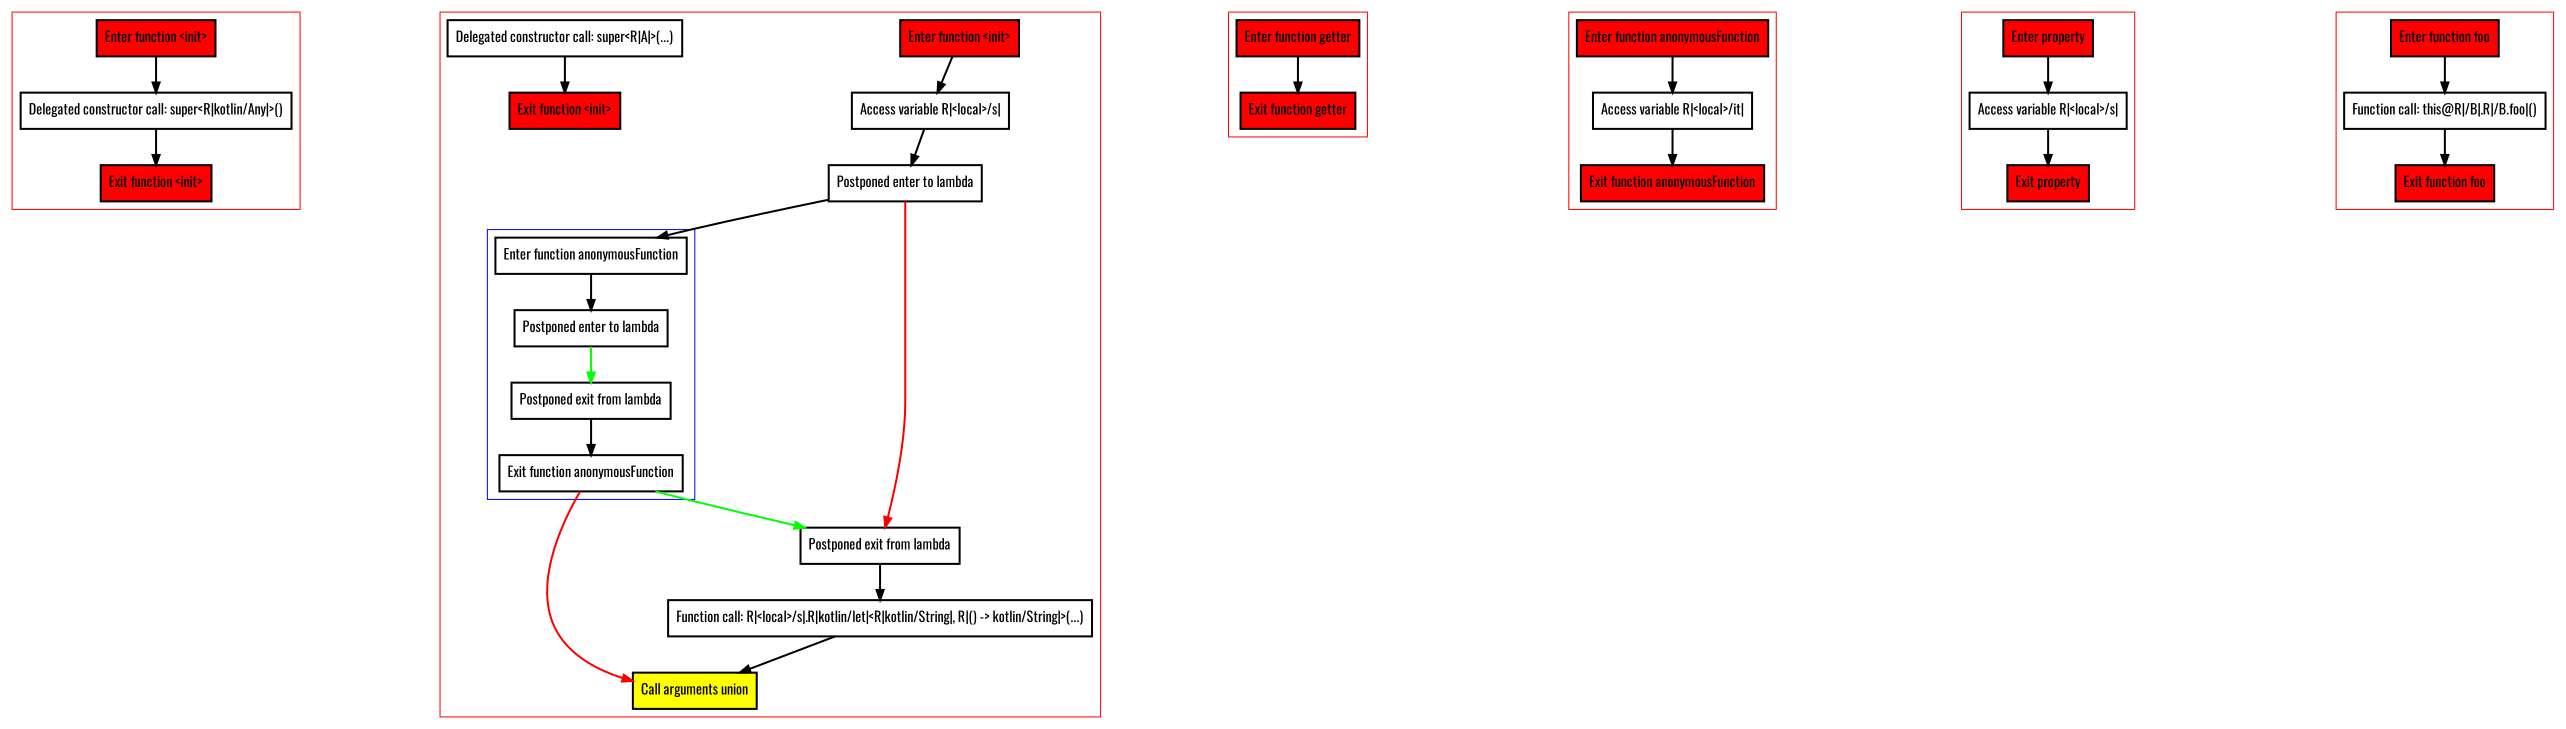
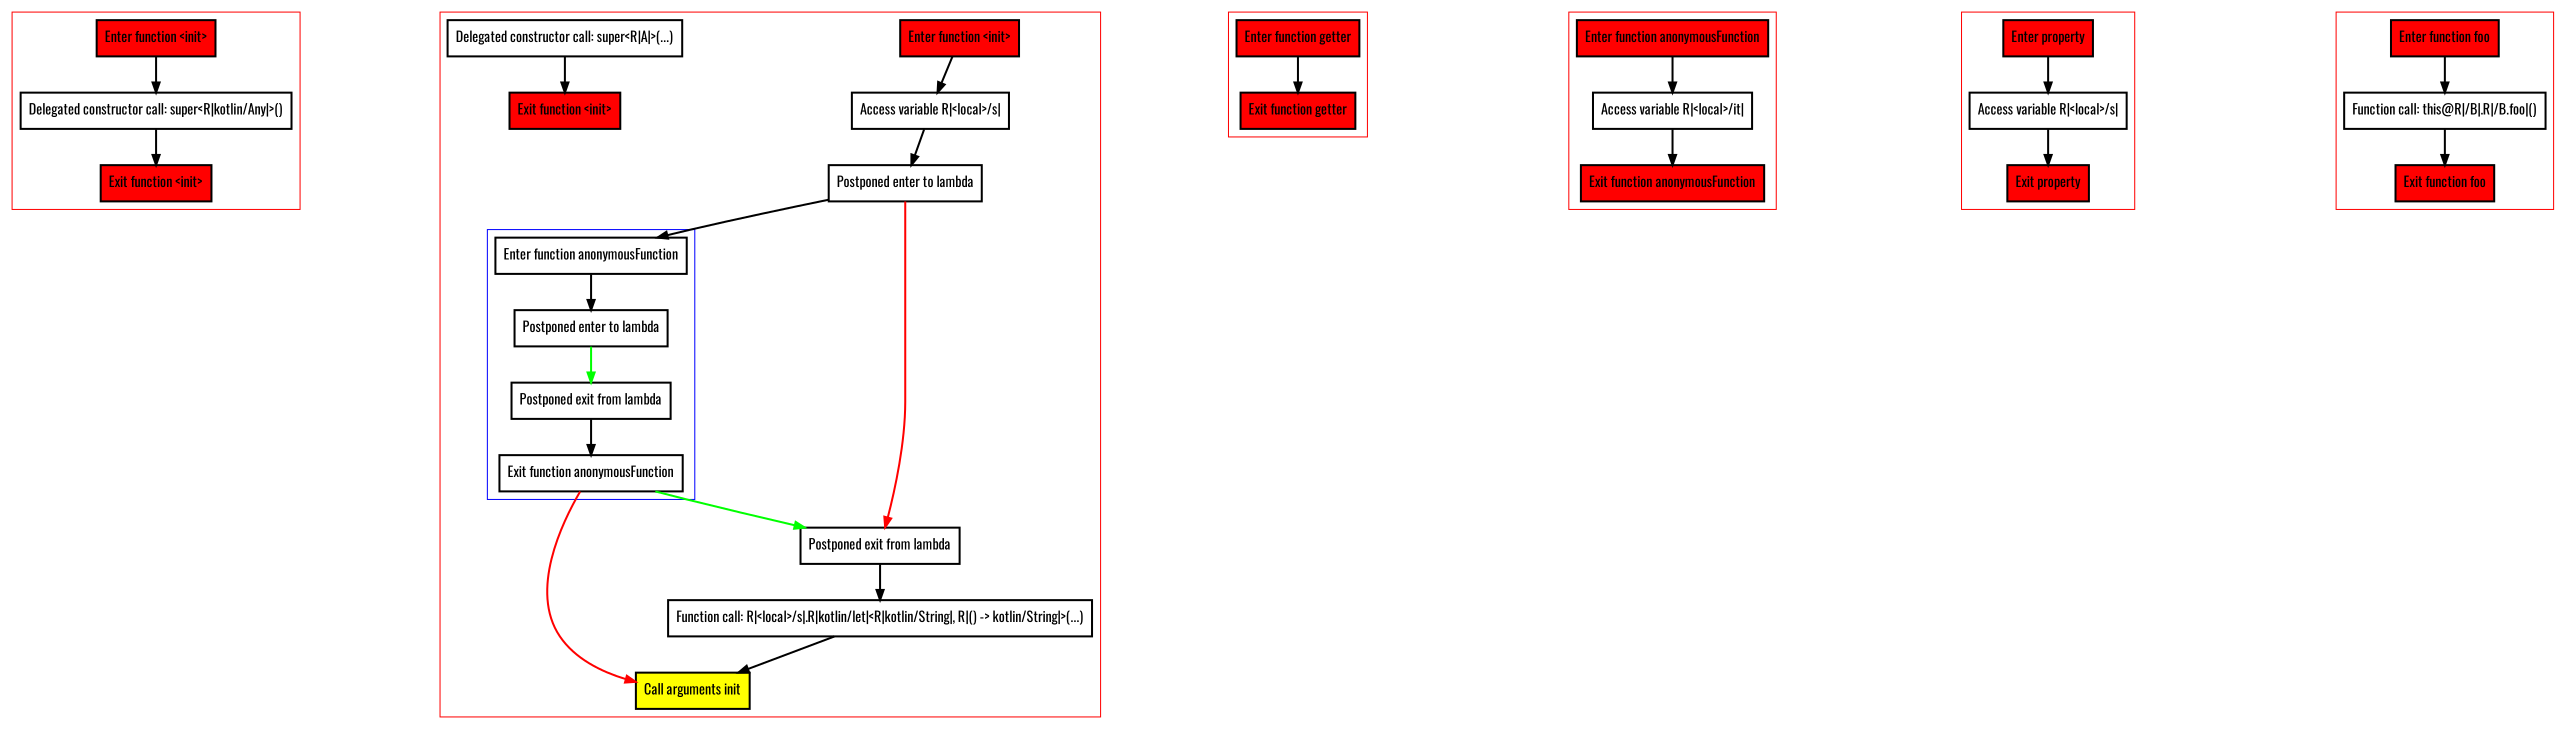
node "Call arguments union": label "Call arguments union" -> "Call arguments init"
